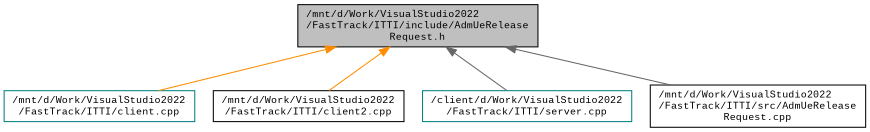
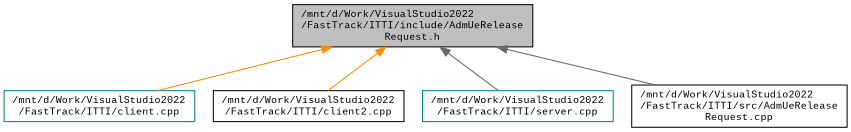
node "/client/d/Work/VisualStudio2022 /FastTrack/ITTI/server.cpp": label "/client/d/Work/VisualStudio2022 /FastTrack/ITTI/server.cpp" -> "/mnt/d/Work/VisualStudio2022 /FastTrack/ITTI/server.cpp"
